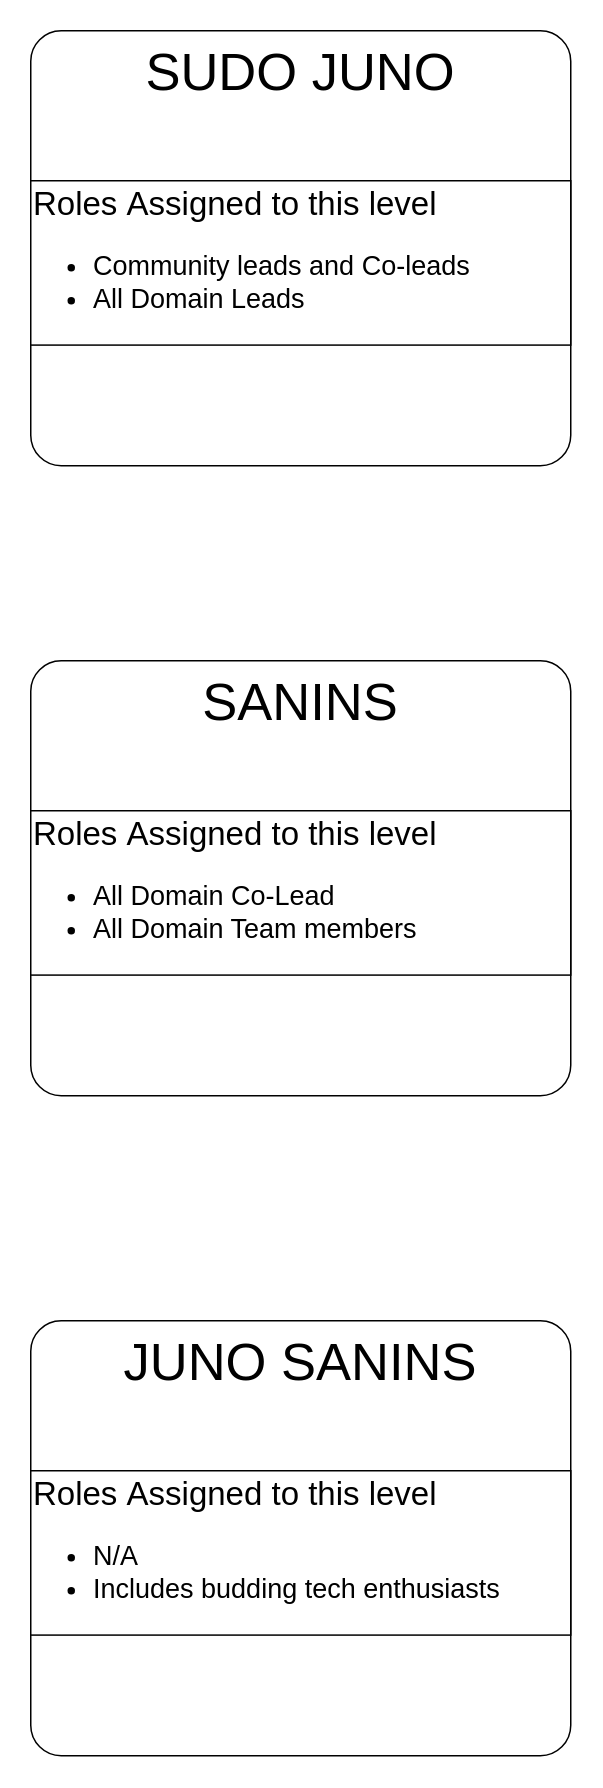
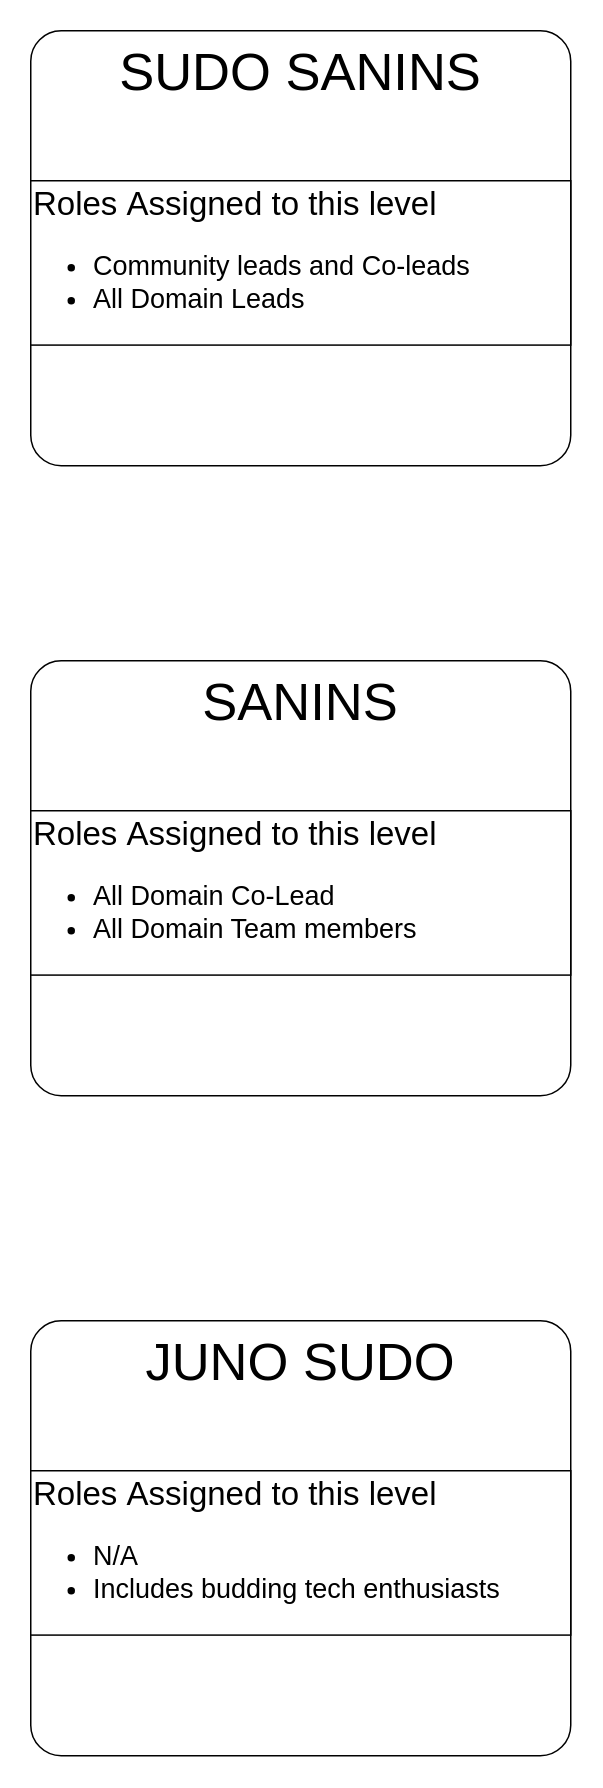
node "SUDO JUNO": label "SUDO JUNO" -> "SUDO SANINS"
node "JUNO SANINS": label "JUNO SANINS" -> "JUNO SUDO"
